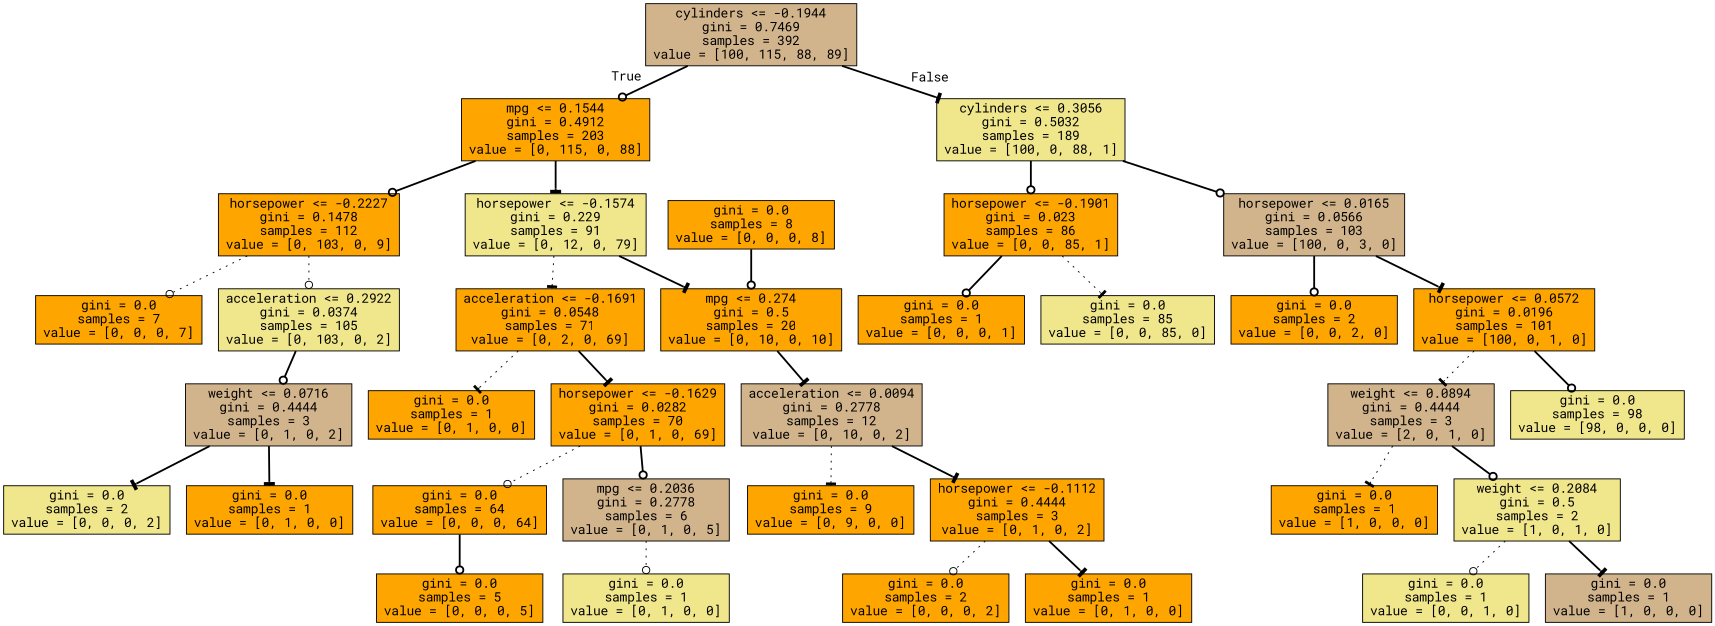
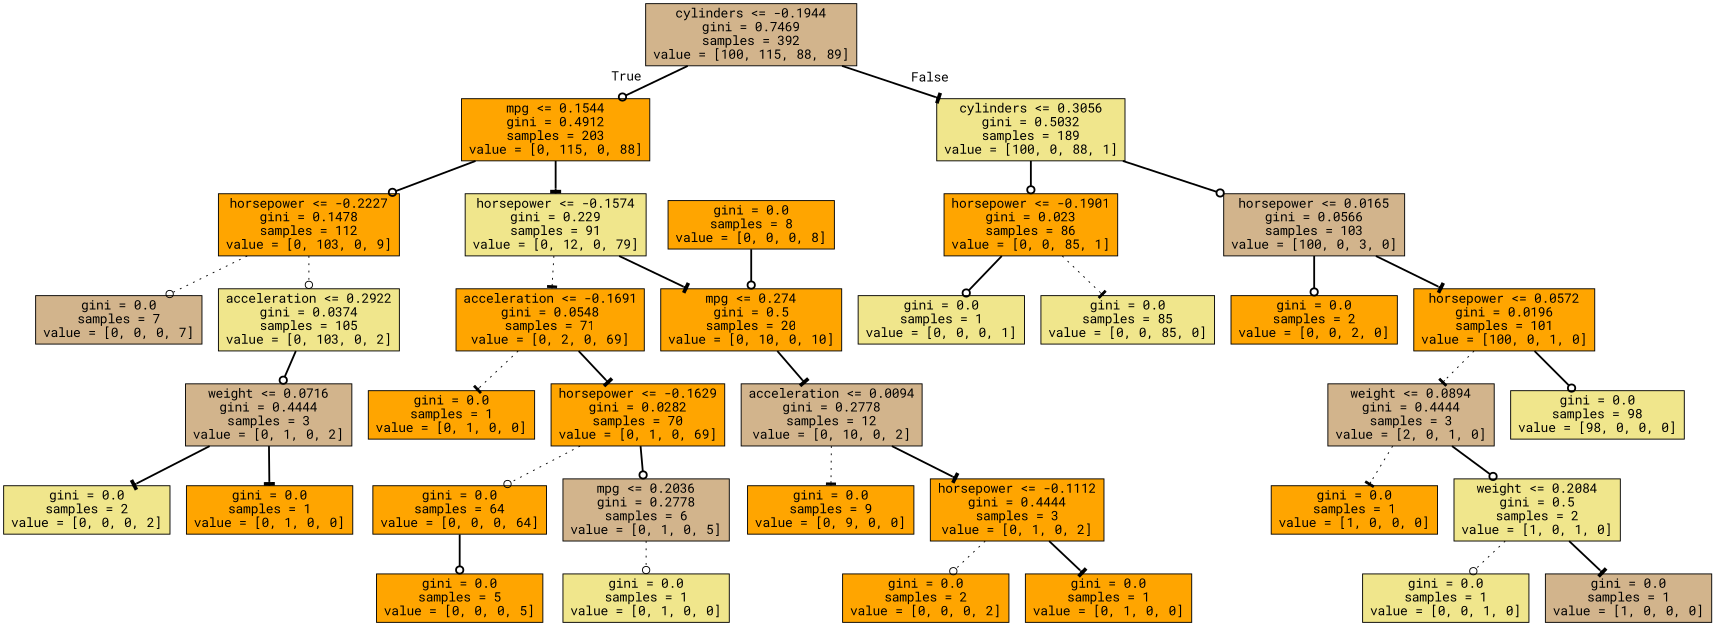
node "gini = 0.0 samples = 7 value = [0, 0, 0, 7]": fillcolor orange -> tan
node "gini = 0.0 samples = 1 value = [0, 0, 0, 1]": fillcolor orange -> khaki
